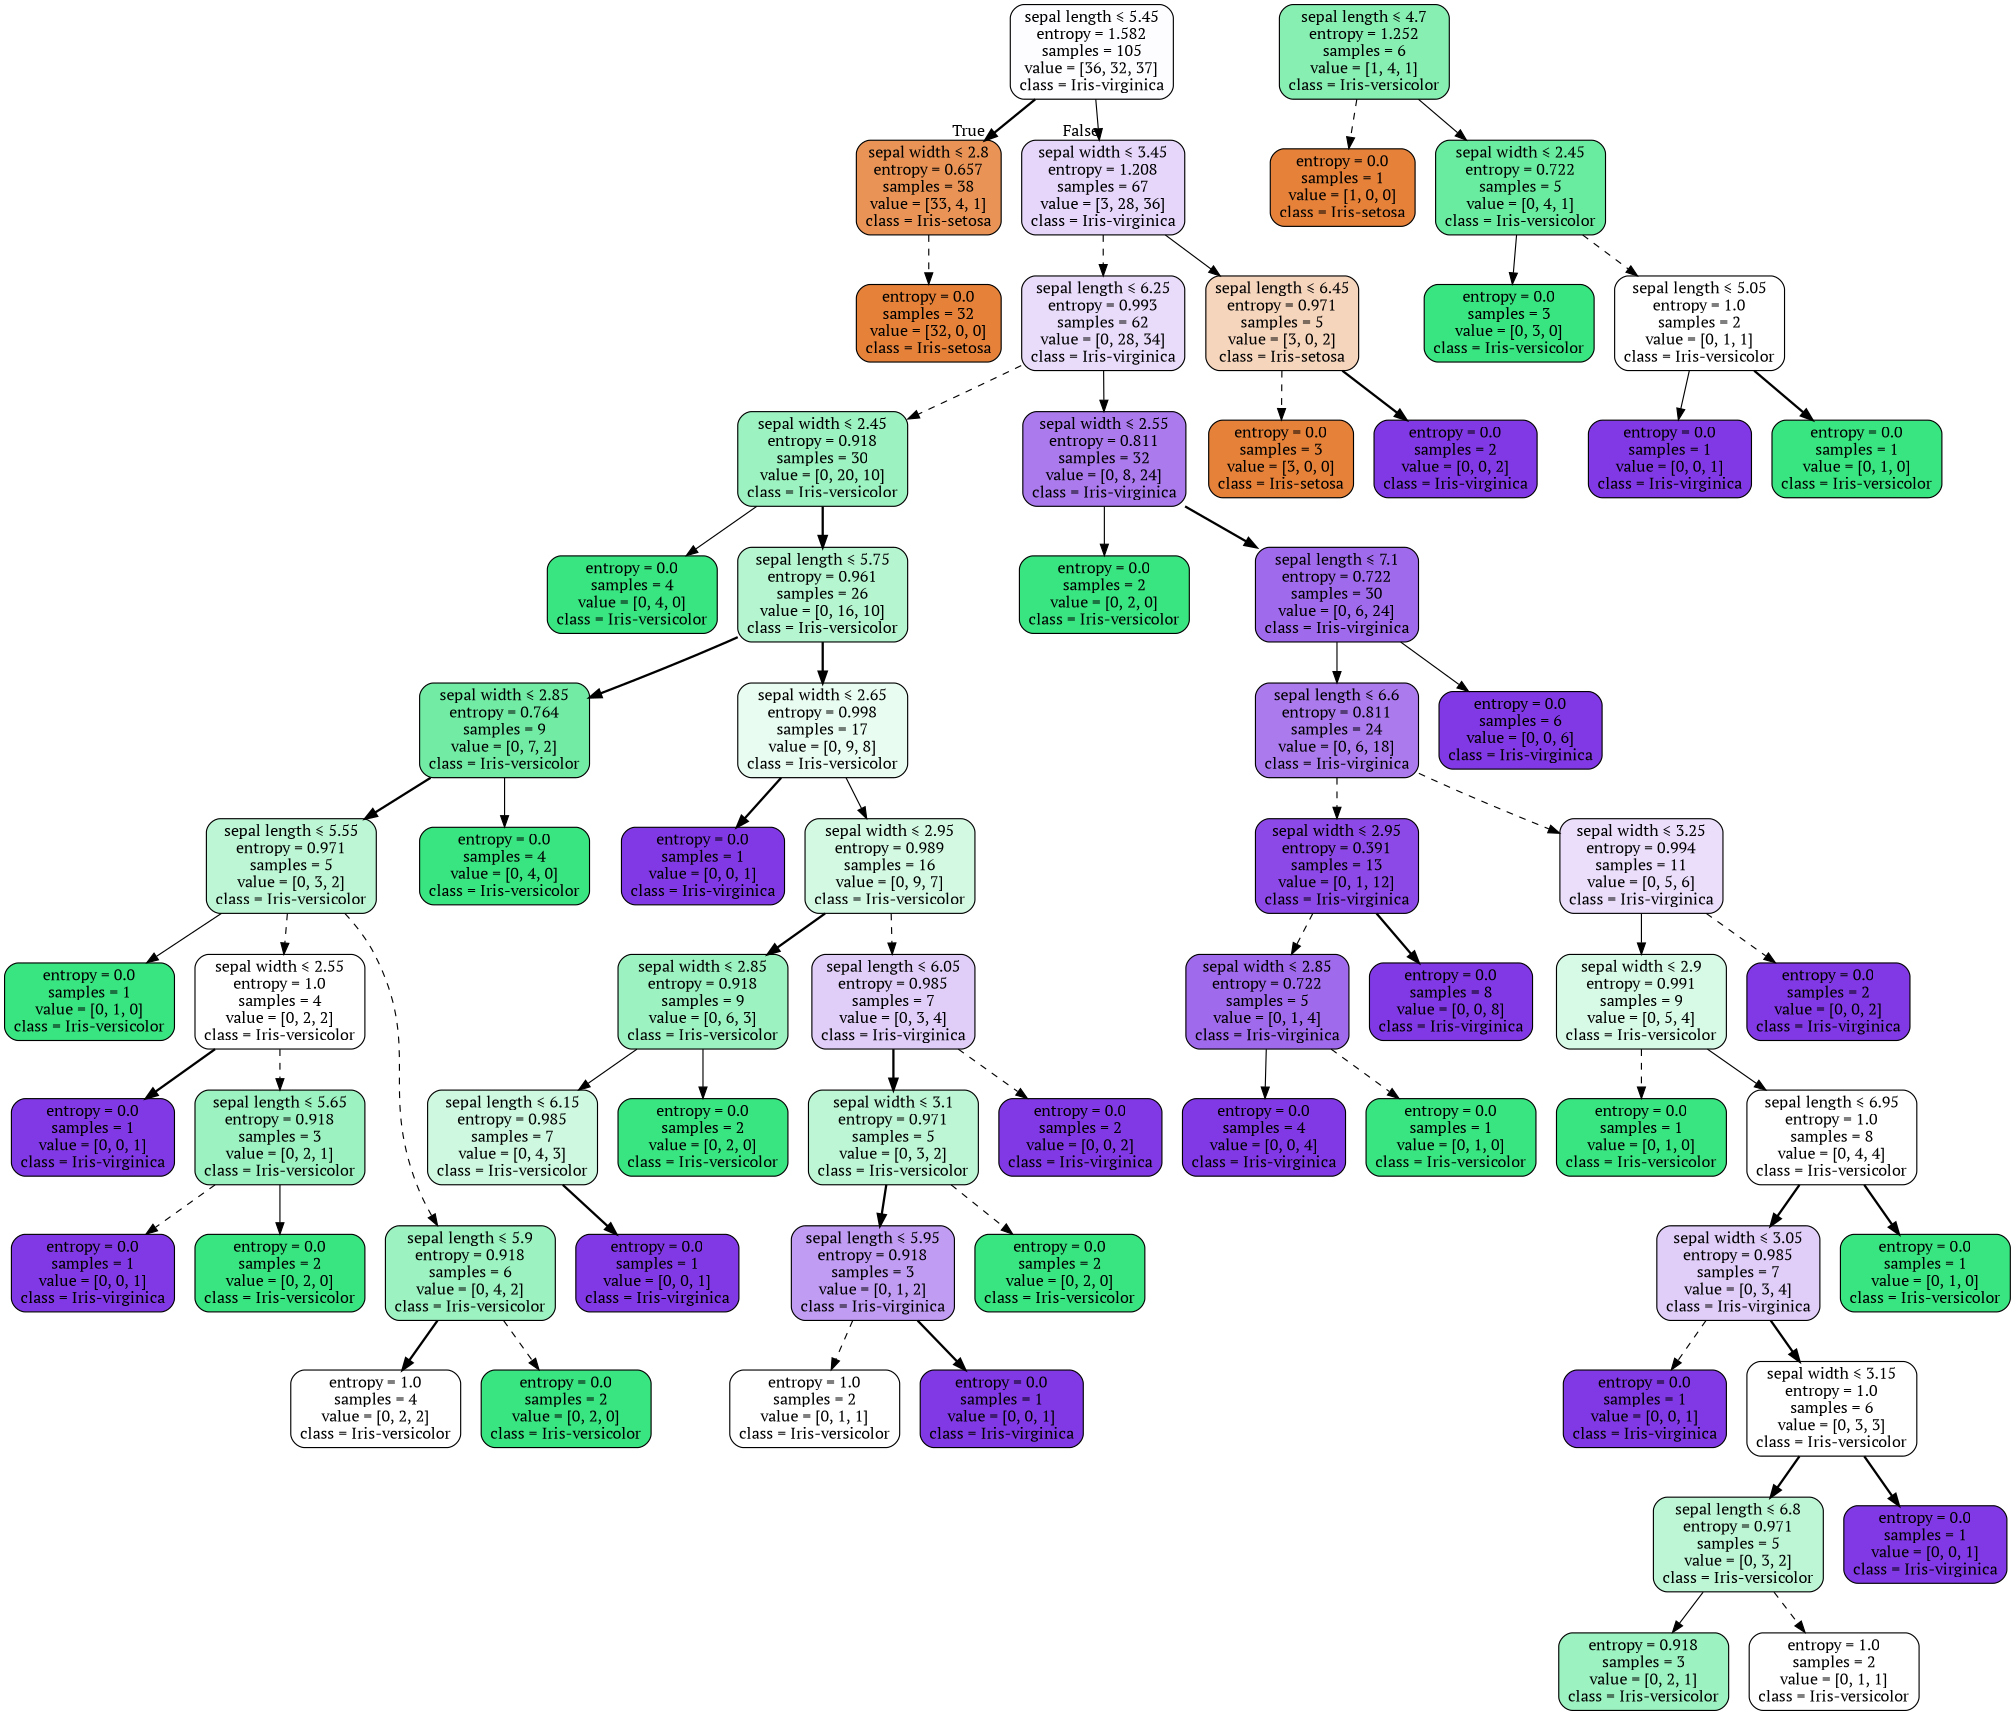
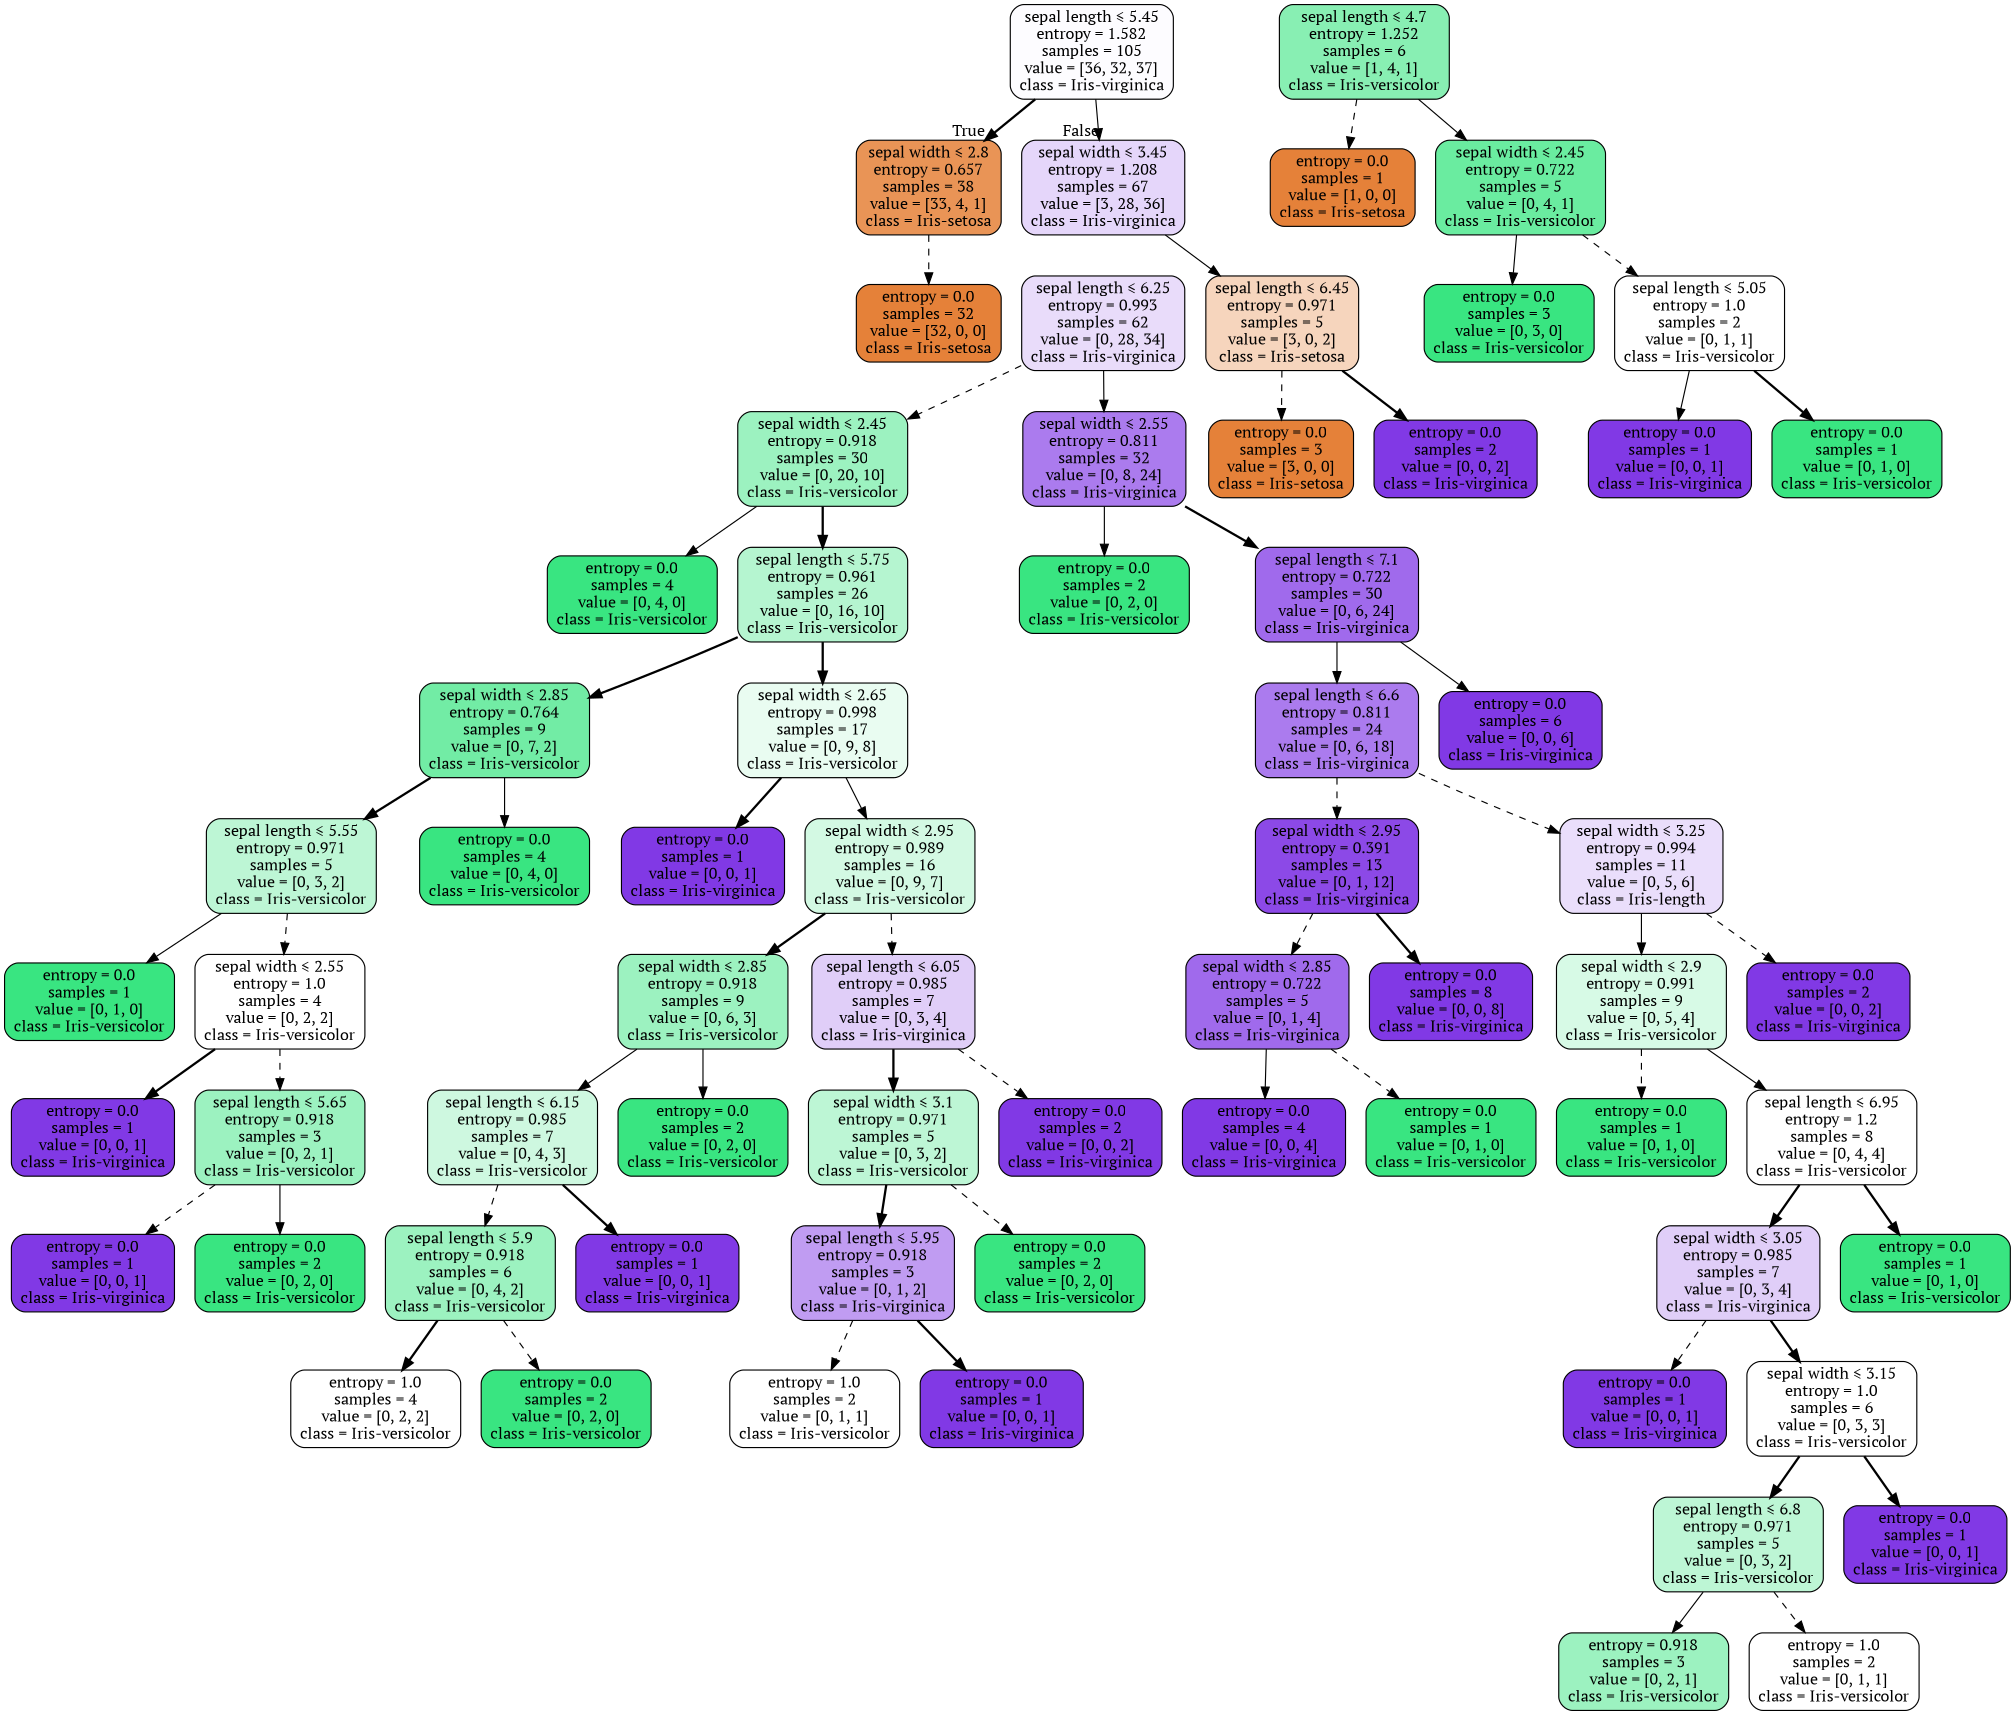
edge "sepal width ≤ 3.45" -> "sepal length ≤ 6.25": removed
node "sepal width ≤ 3.25": text "class = Iris-virginica" -> "class = Iris-length"
edge "sepal length ≤ 5.55" -> "sepal length ≤ 5.9": now "sepal length ≤ 6.15" -> "sepal length ≤ 5.9"
node "sepal length ≤ 6.95": text "entropy = 1.0" -> "entropy = 1.2"
